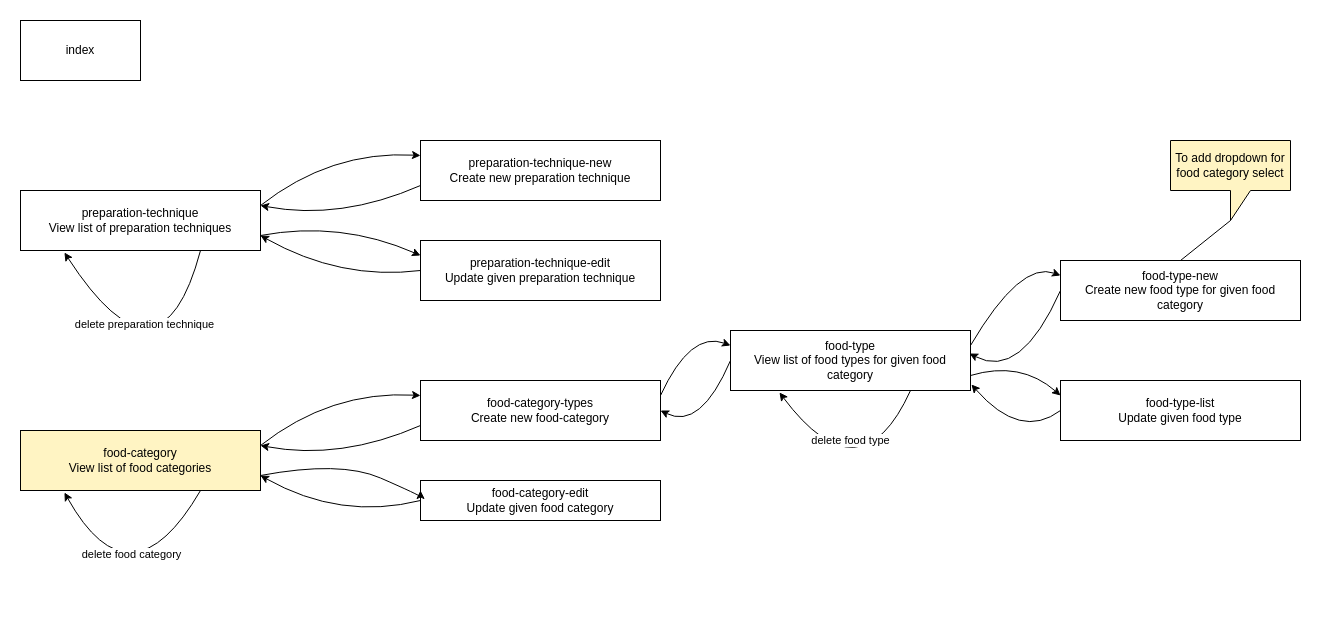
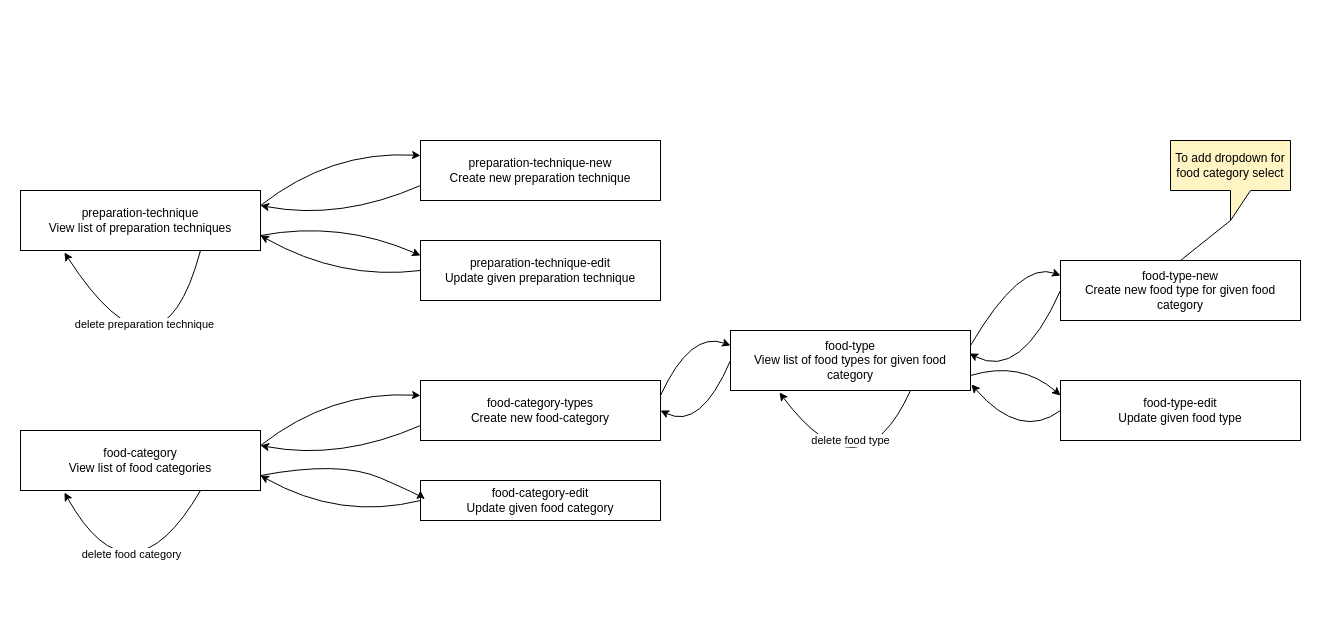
node "index": removed
node "food-type-list Update given food type": label "food-type-list Update given food type" -> "food-type-edit Update given food type"
node "food-category View list of food categories": fillcolor #fff4c3 -> #ffffff
